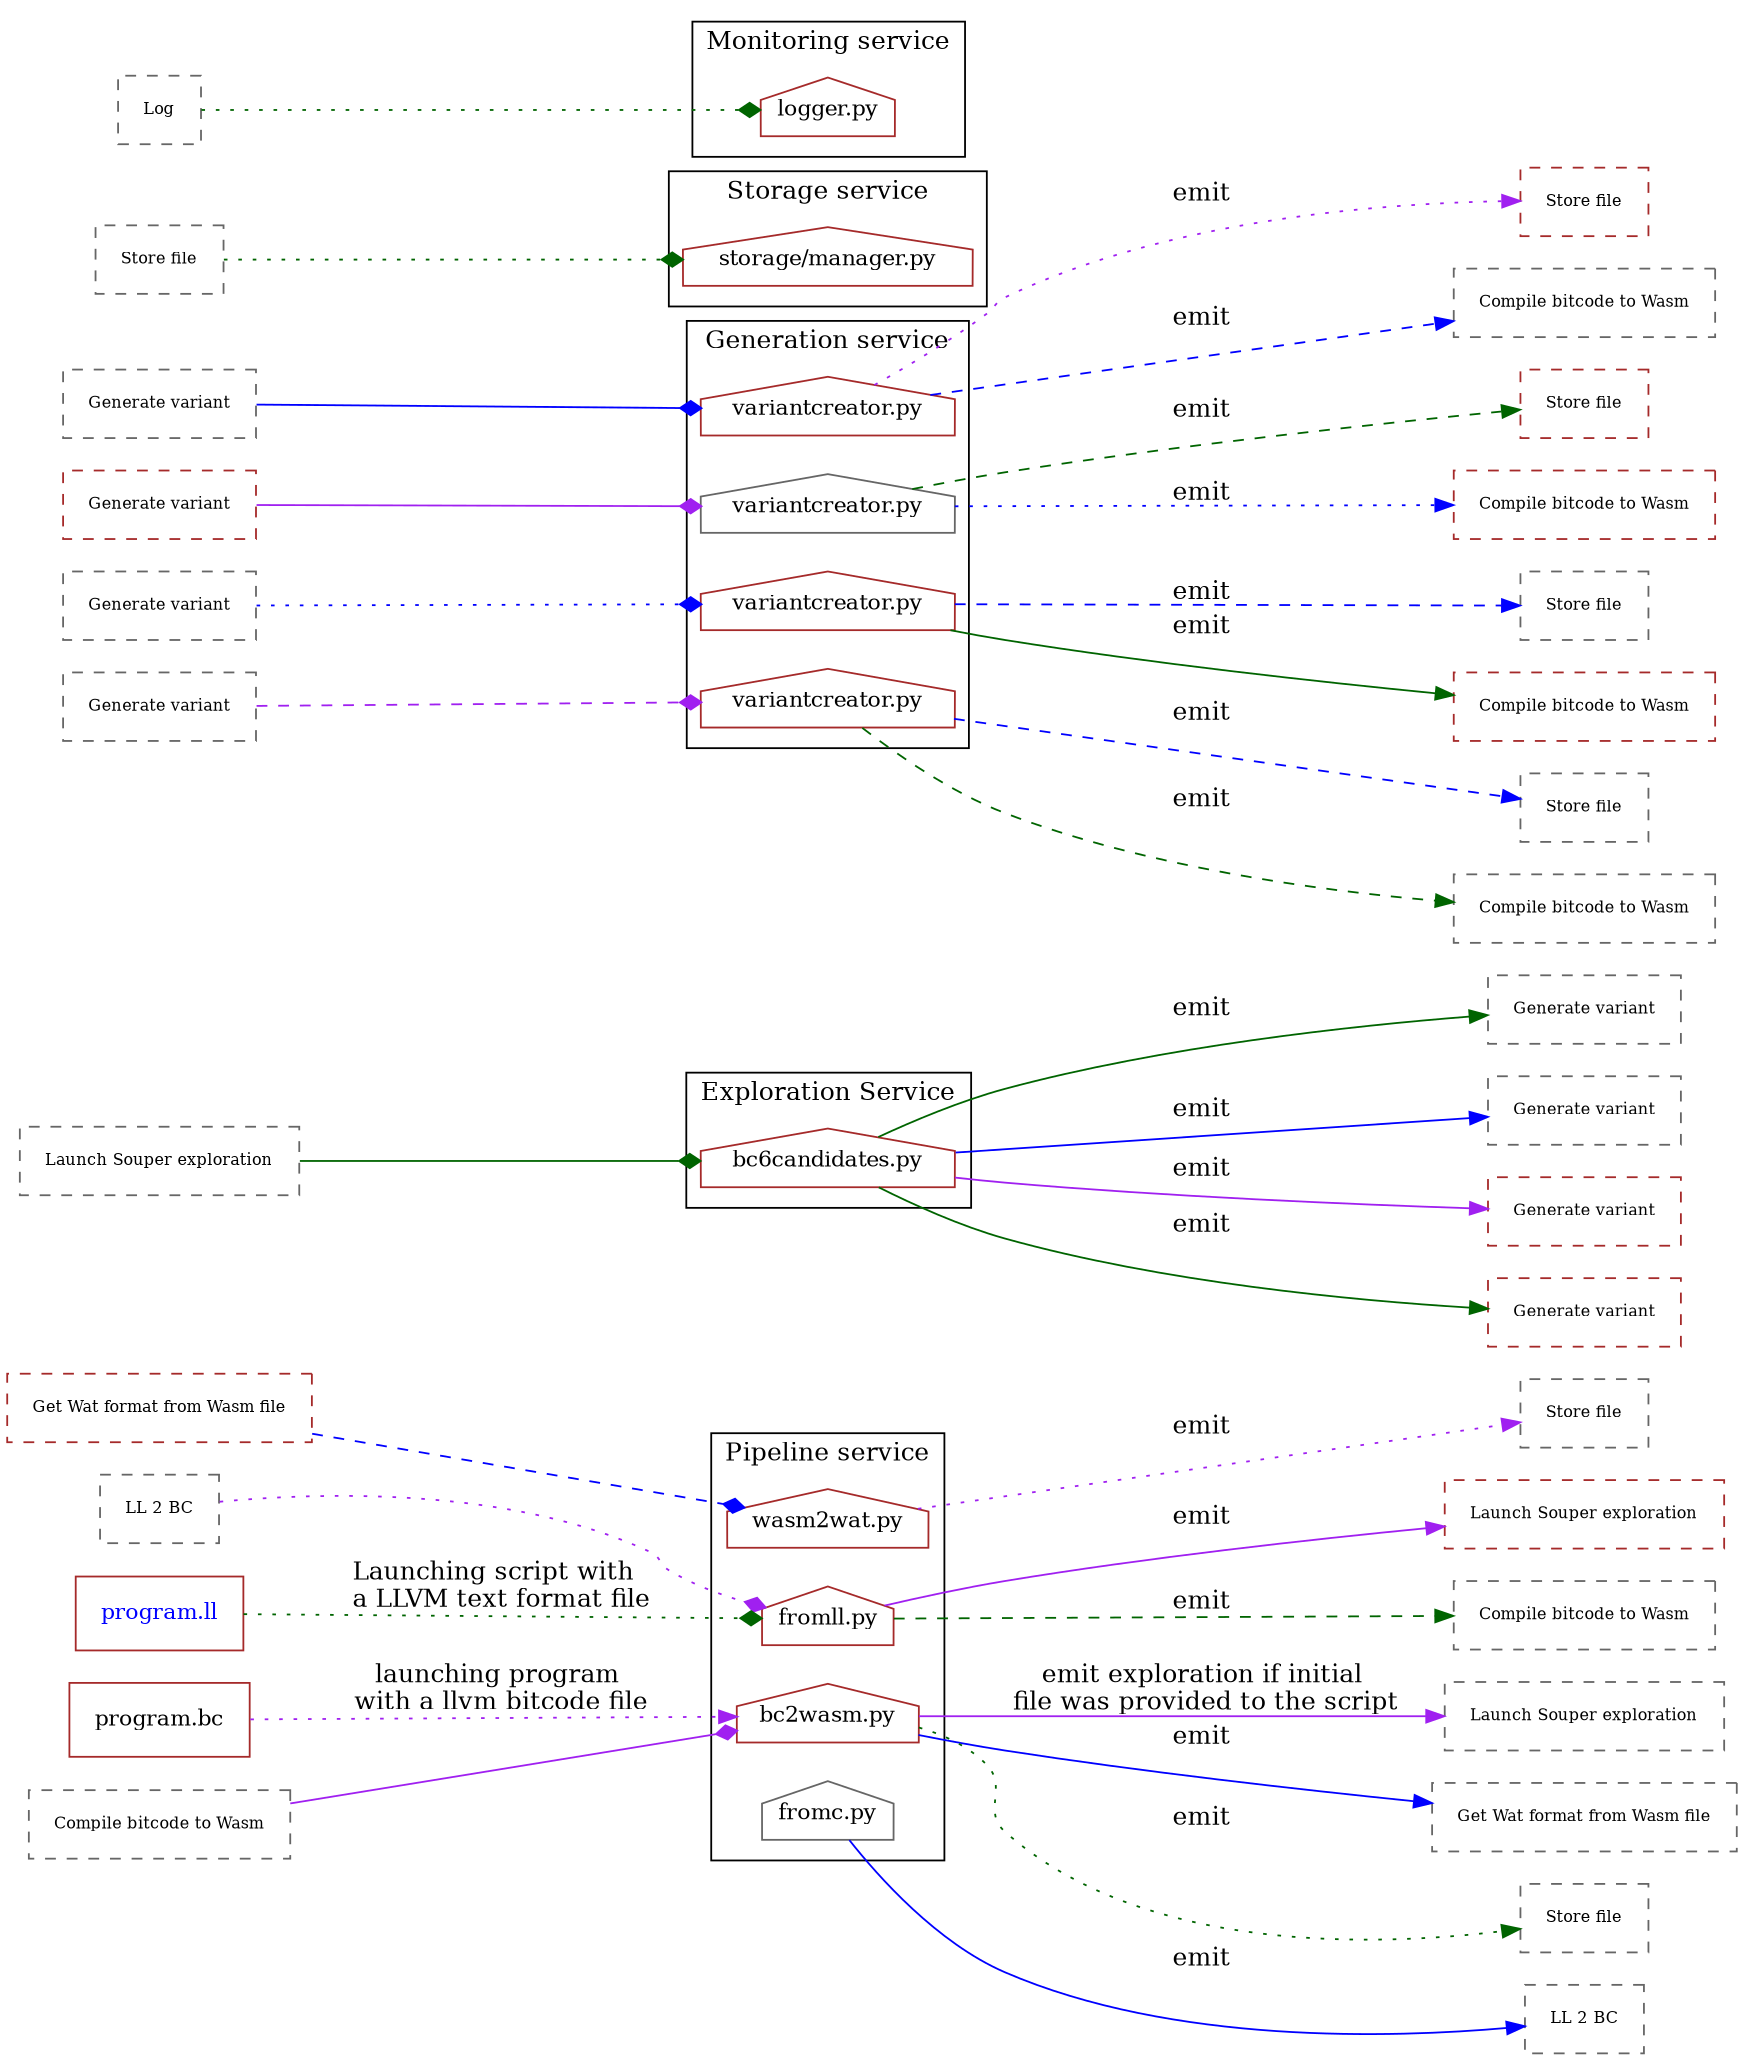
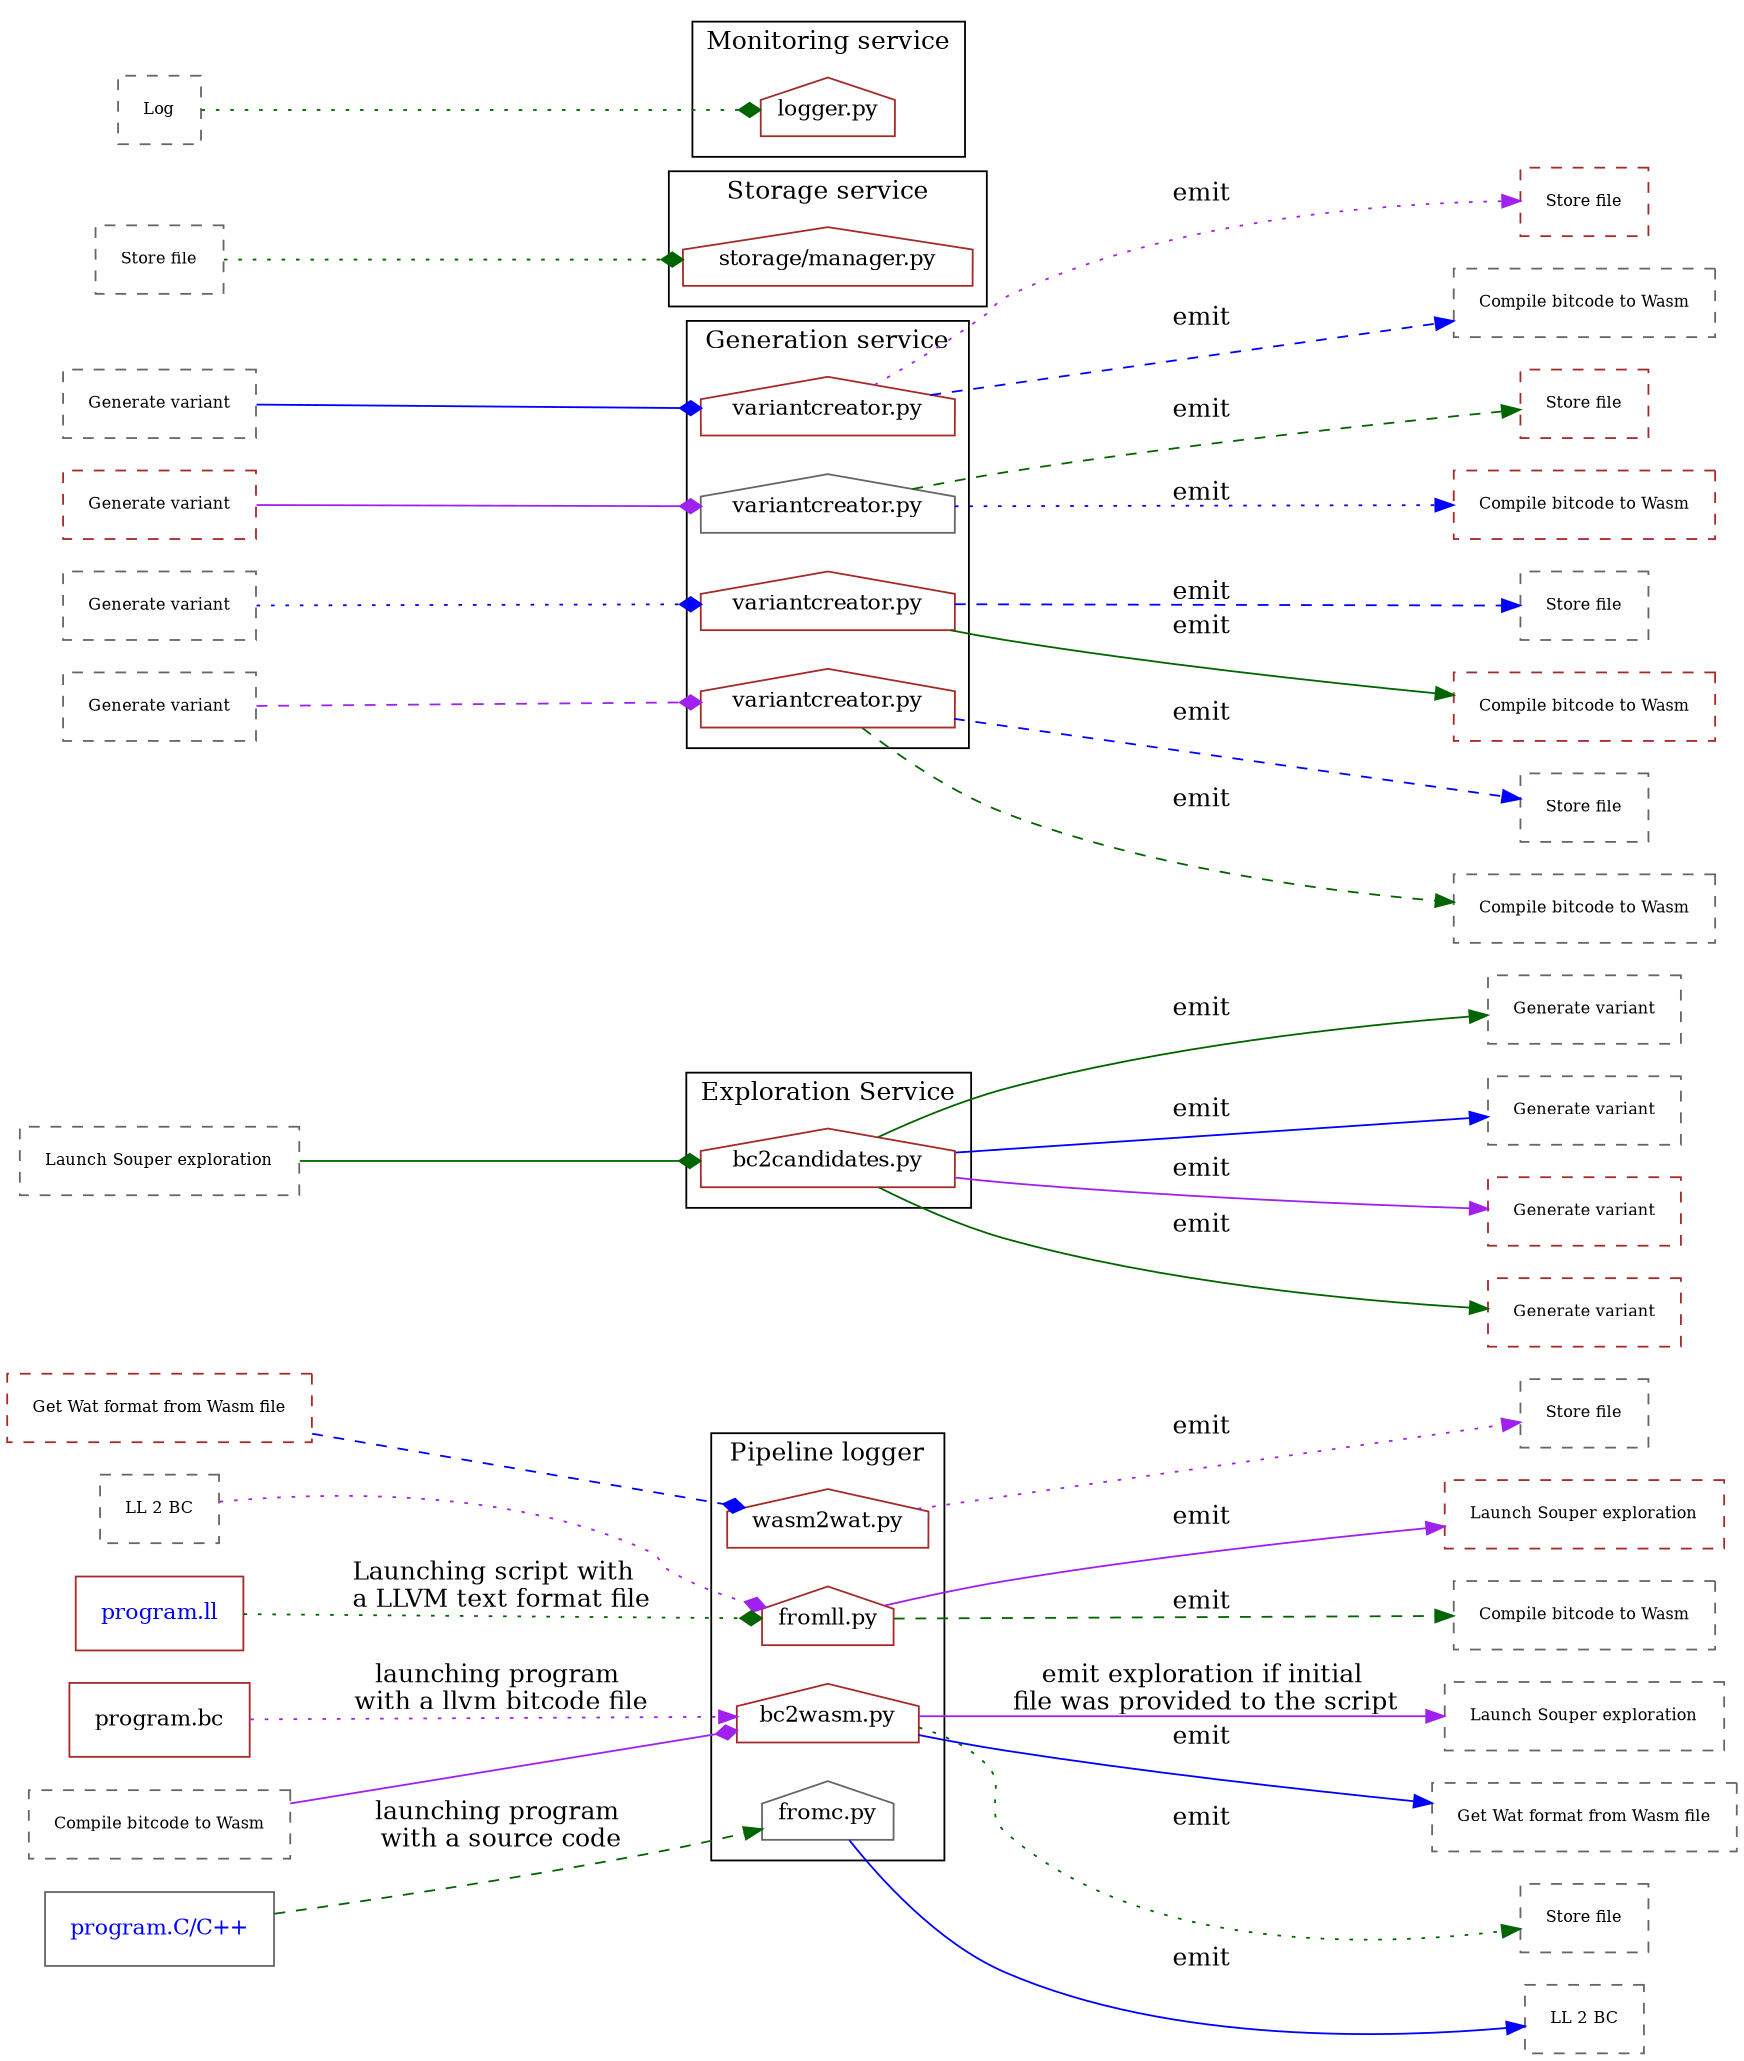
node "bc6candidates.py": label "bc6candidates.py" -> "bc2candidates.py"
cluster "Pipeline service": label "Pipeline service" -> "Pipeline logger"
node "program.C/C++": added
